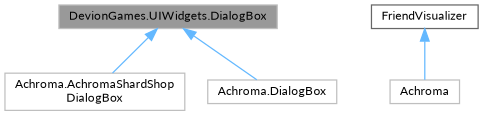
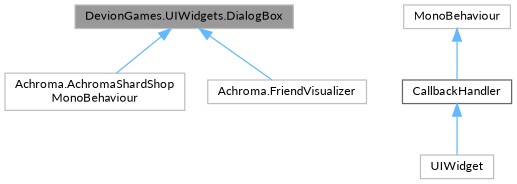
node "FriendVisualizer": label "FriendVisualizer" -> "CallbackHandler"
node "MonoBehaviour": added
node "Achroma.AchromaShardShop DialogBox": label "Achroma.AchromaShardShop DialogBox" -> "Achroma.AchromaShardShop MonoBehaviour"
node "Achroma.DialogBox": label "Achroma.DialogBox" -> "Achroma.FriendVisualizer"
node "Achroma": label "Achroma" -> "UIWidget"
